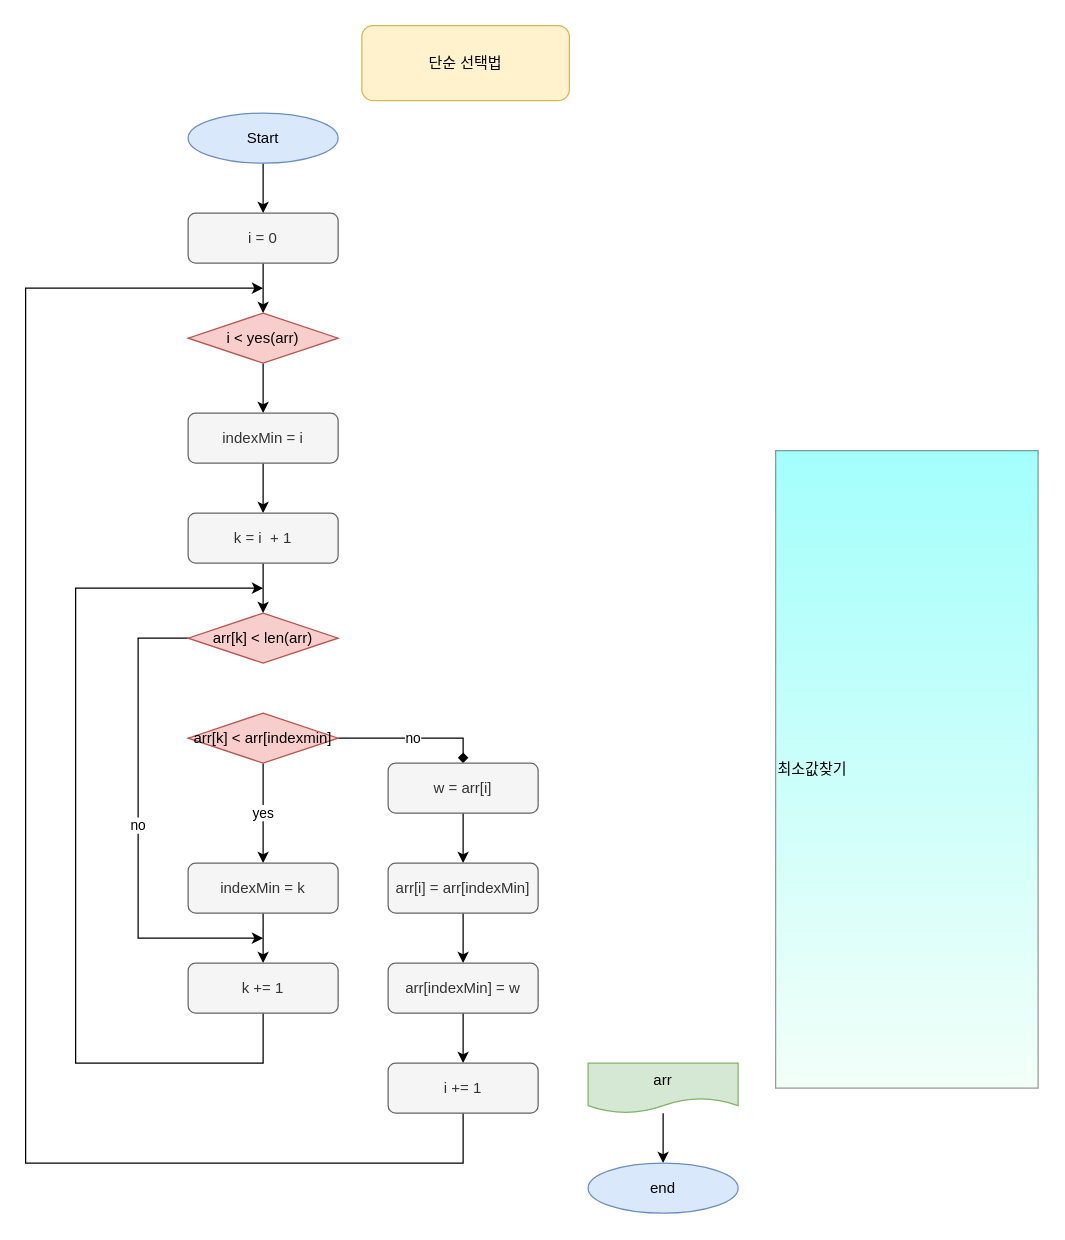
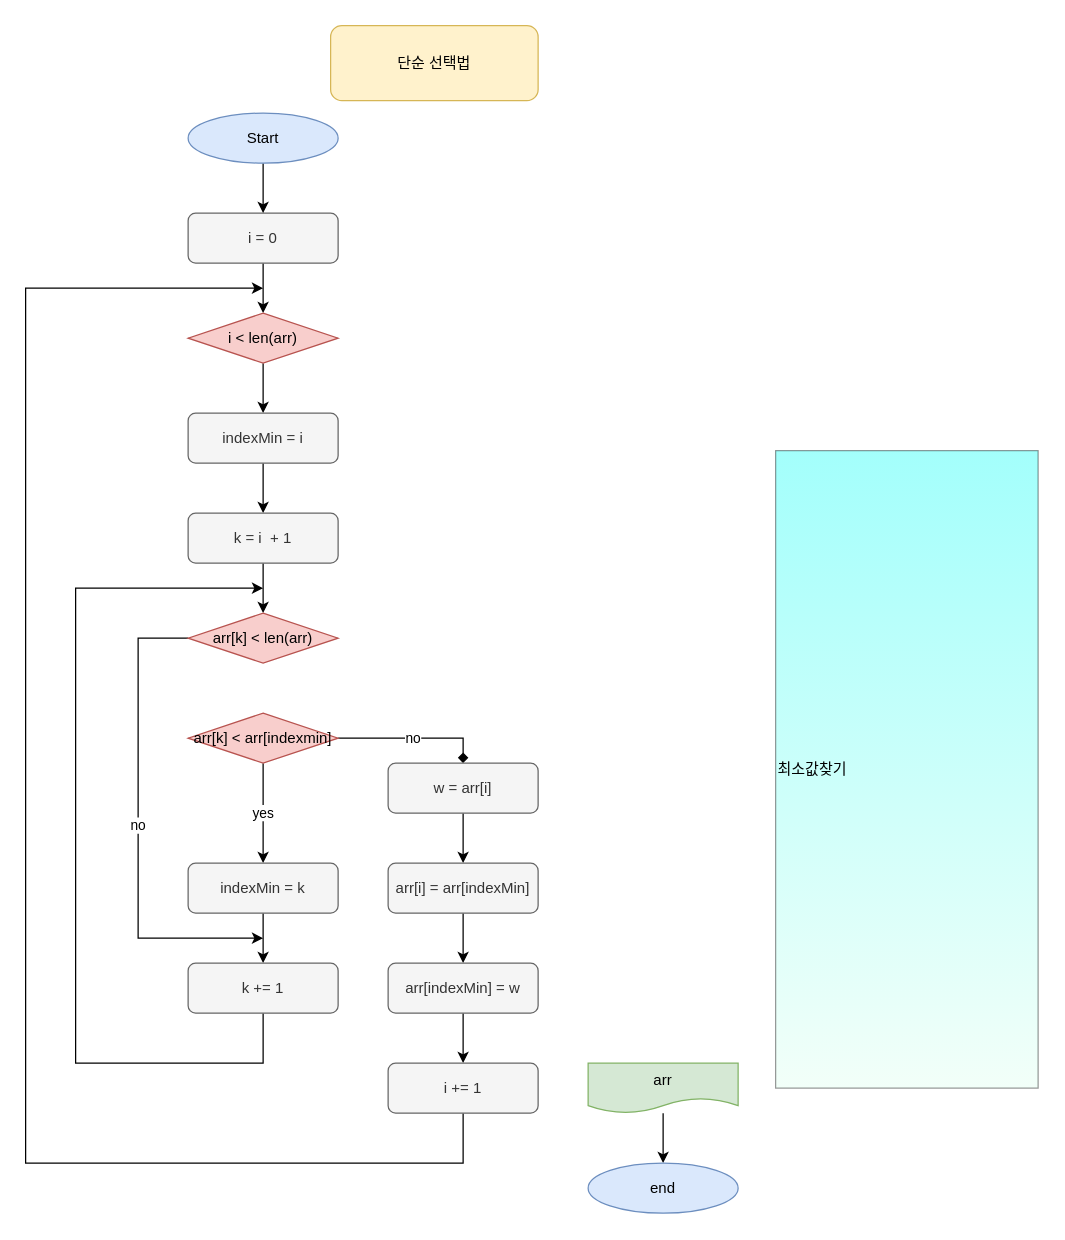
node "단순 선택법": moved (466, 63) -> (434, 63)
node "i < yes(arr)": label "i < yes(arr)" -> "i < len(arr)"
